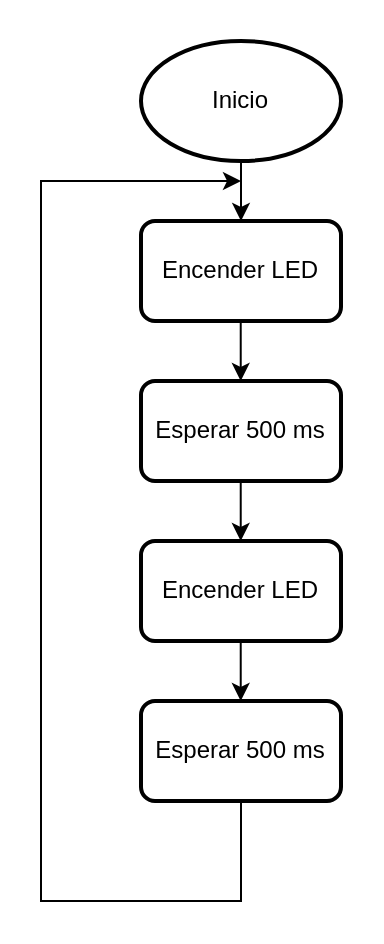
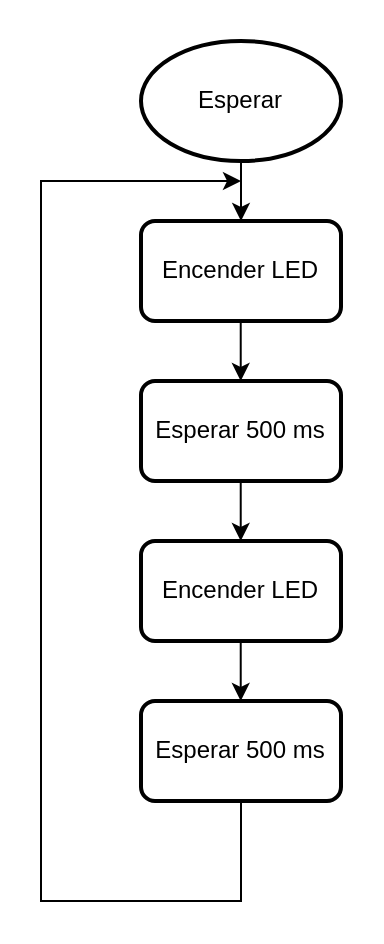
node "Inicio": label "Inicio" -> "Esperar"
